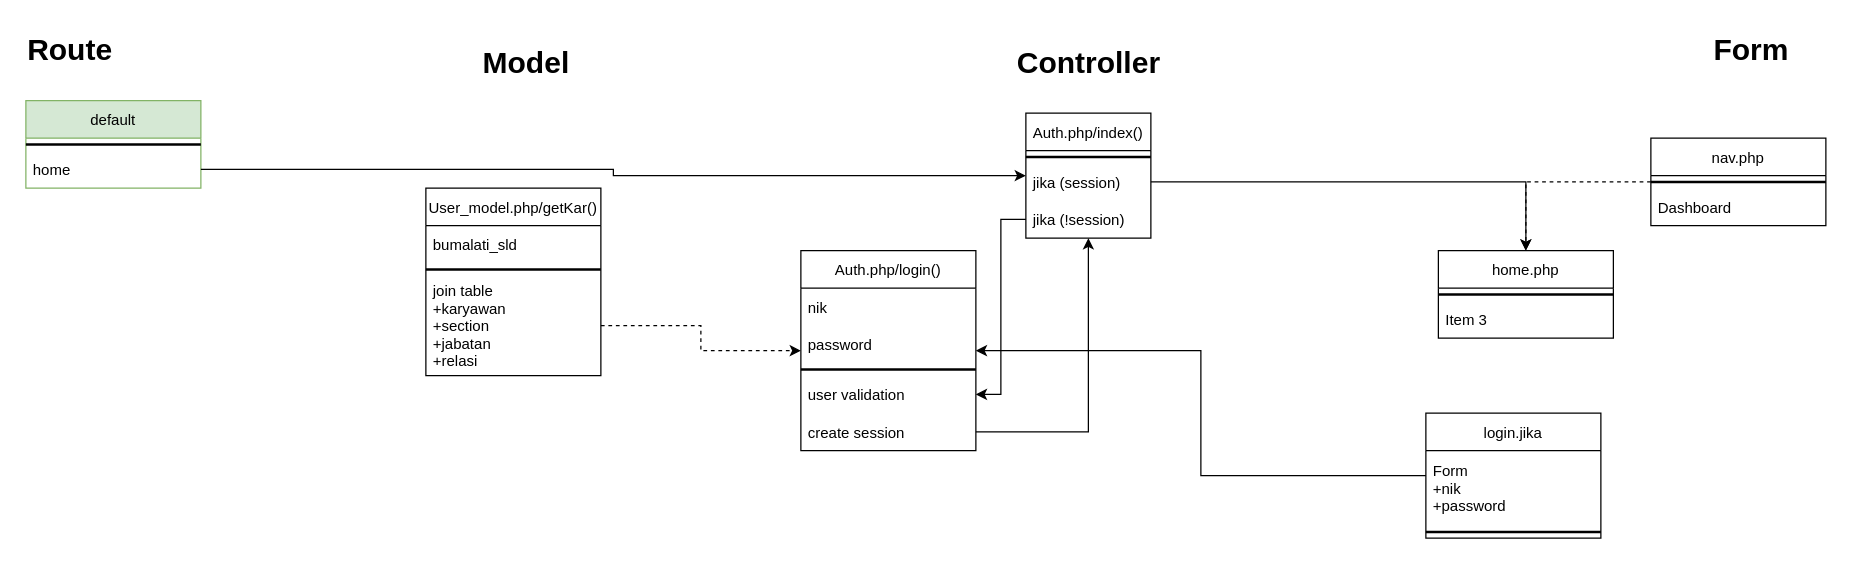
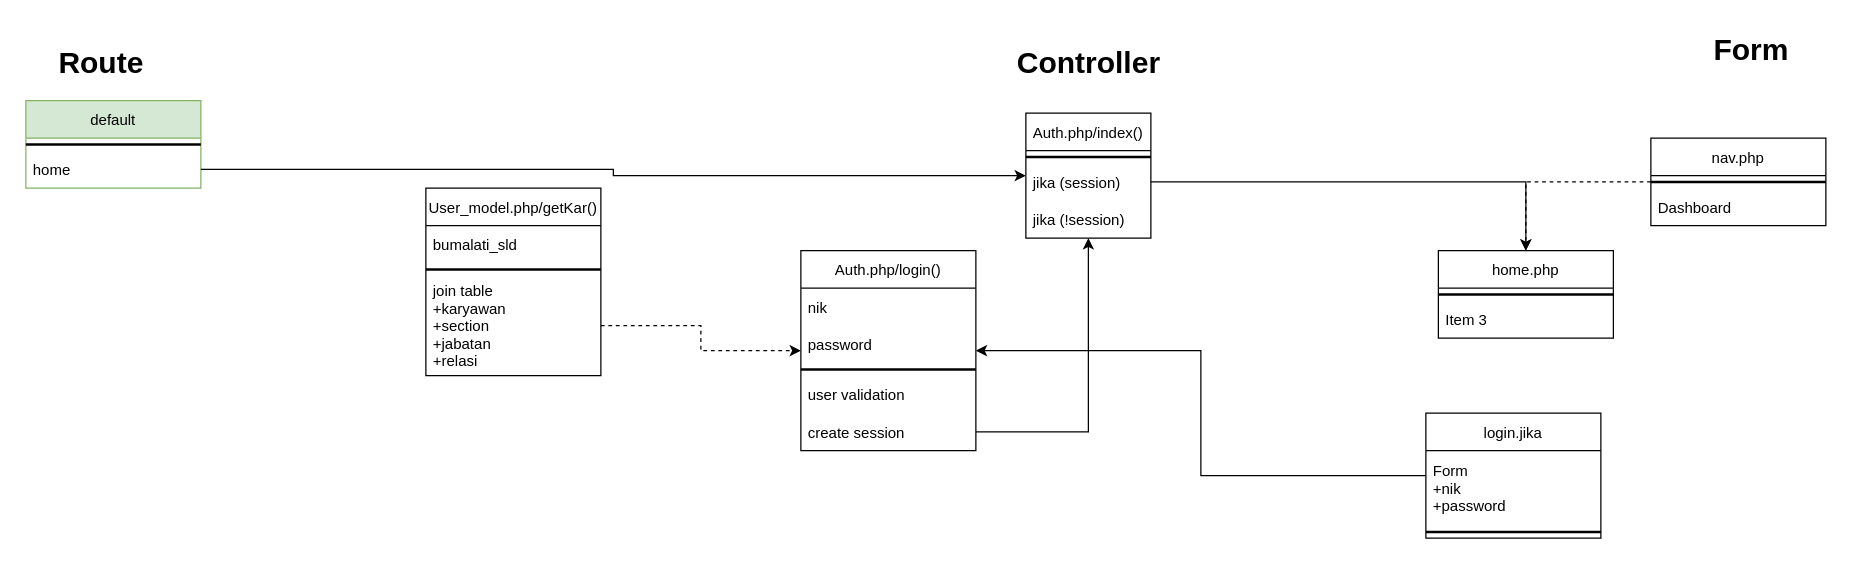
node "Route": moved (69, 51) -> (101, 63)
node "Model": removed
edge "jika (!session)" -> "user validation": removed
